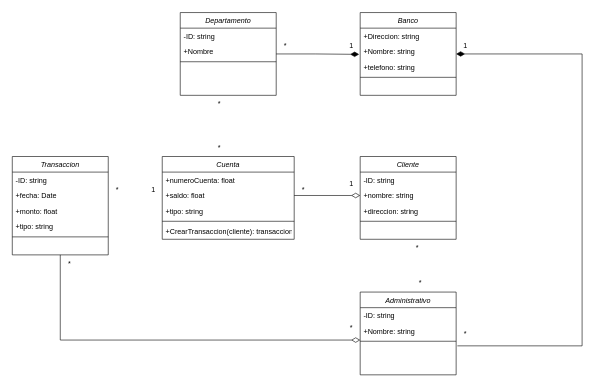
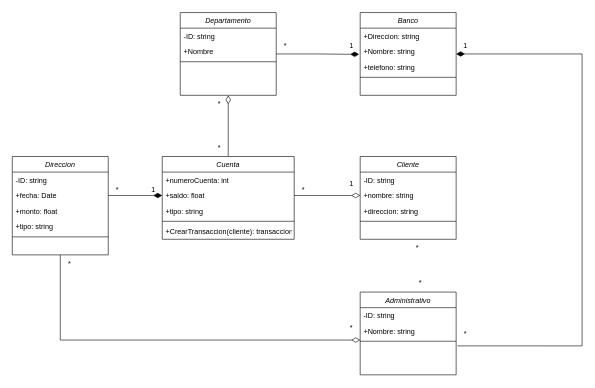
edge "Cuenta" -> "Departamento": added
node "Transaccion": label "Transaccion" -> "Direccion"
node "+numeroCuenta: float": label "+numeroCuenta: float" -> "+numeroCuenta: int"
edge "+fecha: Date" -> "+saldo: float": added
